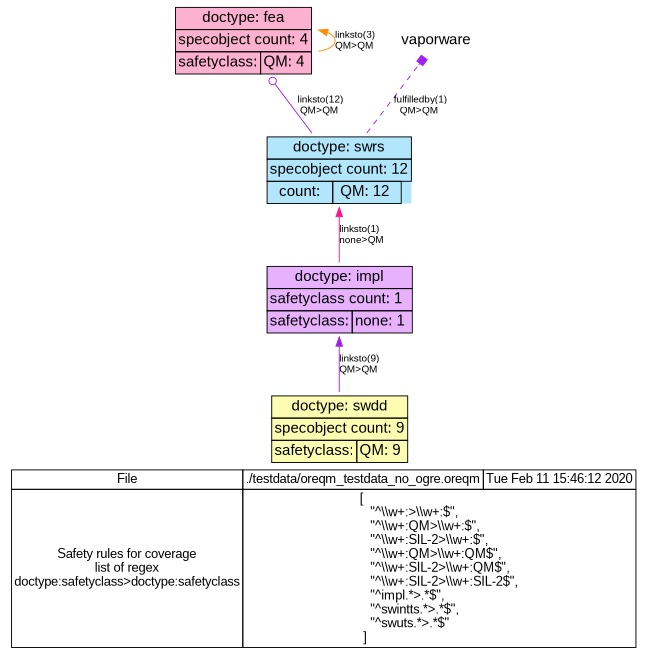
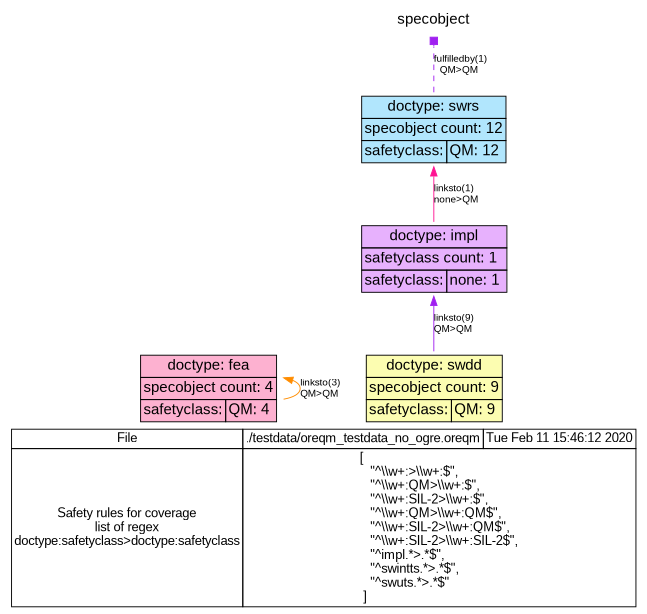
node "vaporware": label "vaporware" -> "specobject"
edge "doctype: swrs" -> "doctype: fea": removed, label "linksto(12) QM>QM"
node "doctype: swrs": text "count:" -> "safetyclass:"
